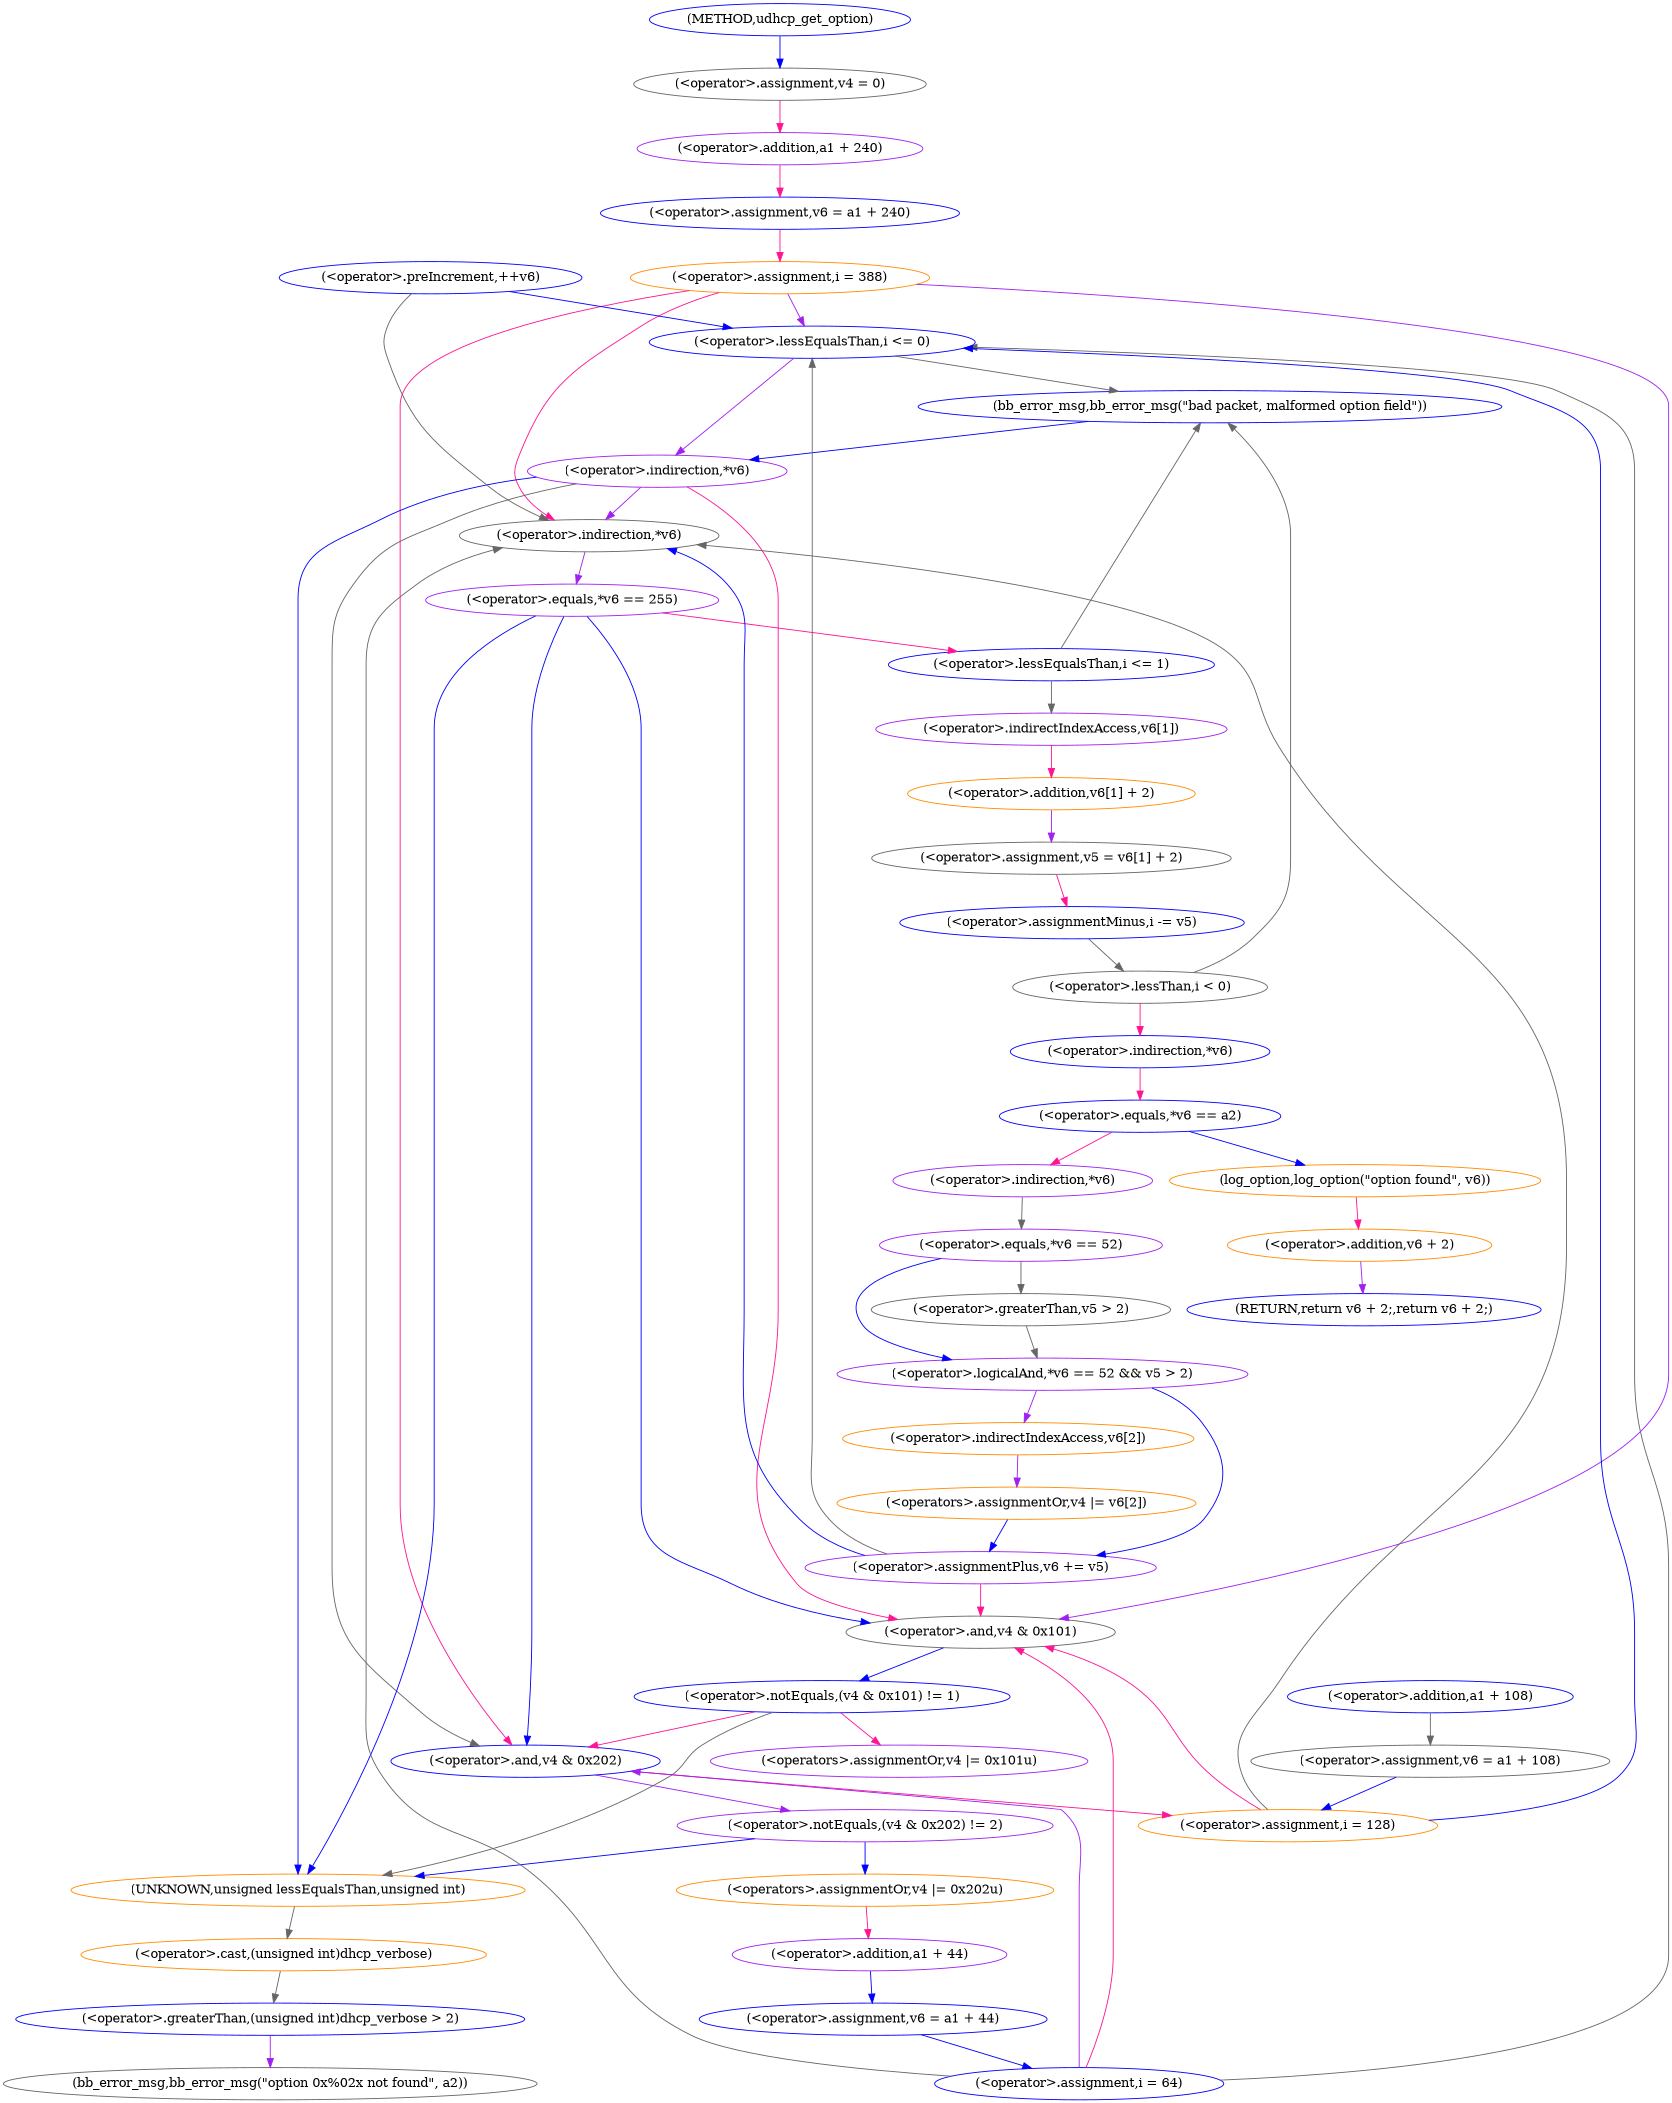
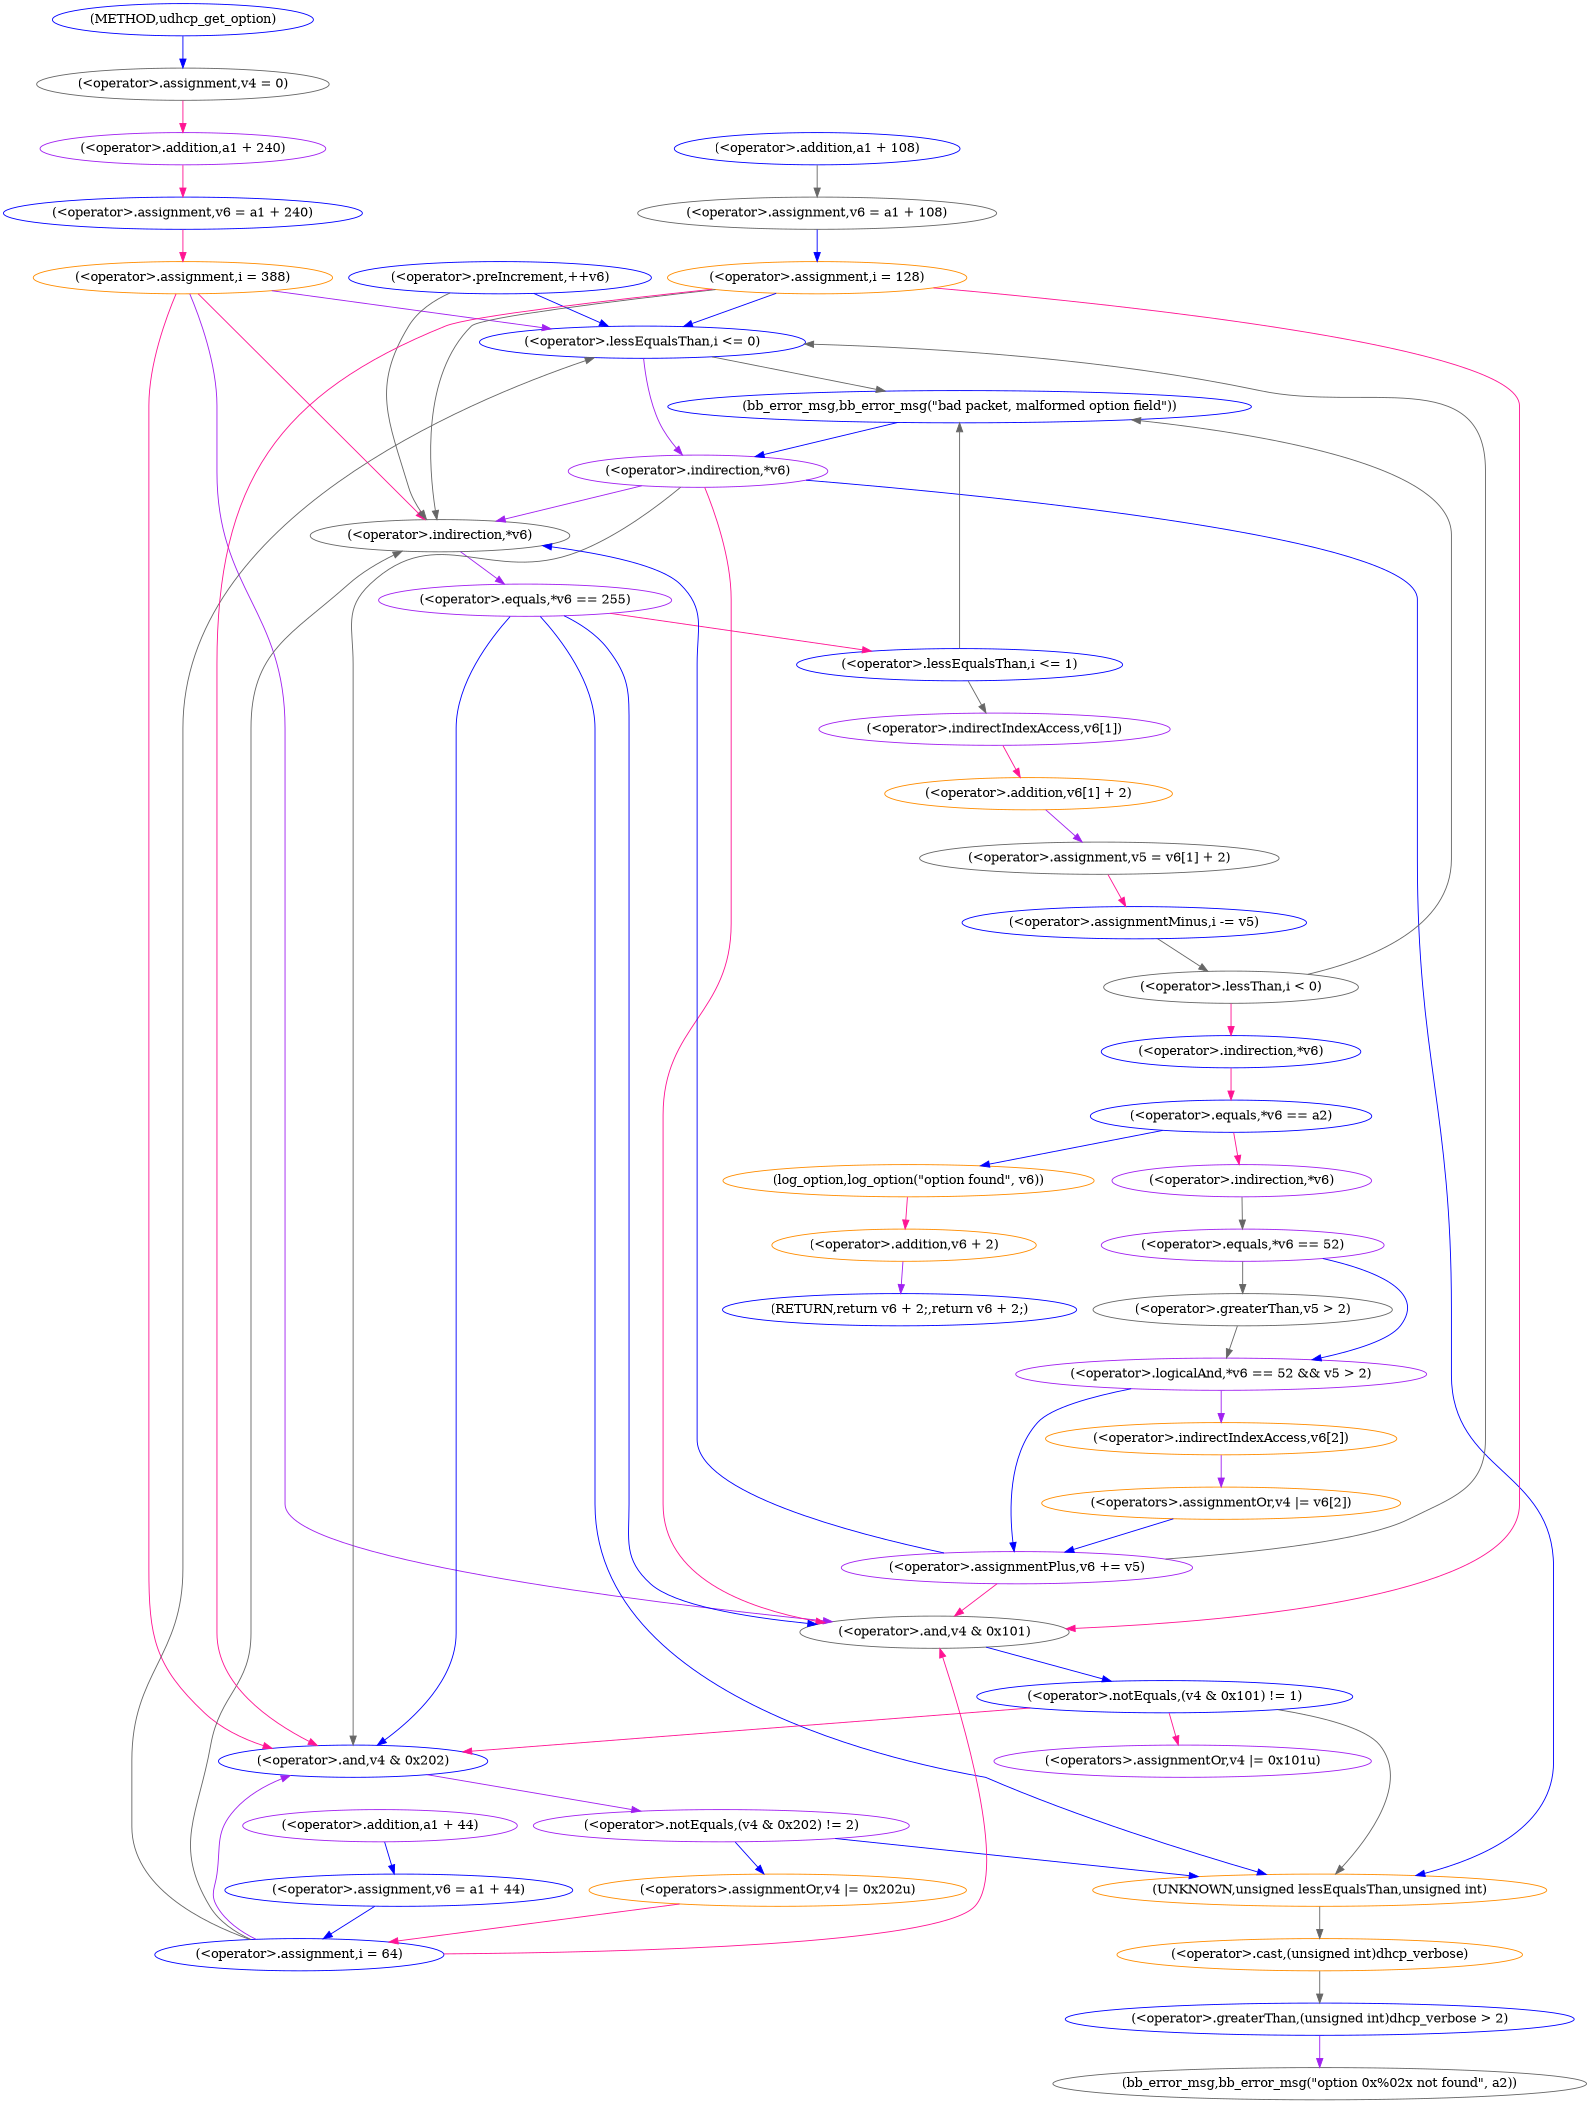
edge "(<operator>.and,v4 & 0x202)" -> "(<operator>.assignment,i = 128)": reversed
edge "(<operators>.assignmentOr,v4 |= 0x202u)" -> "(<operator>.addition,a1 + 44)": now "(<operators>.assignmentOr,v4 |= 0x202u)" -> "(<operator>.assignment,i = 64)"
